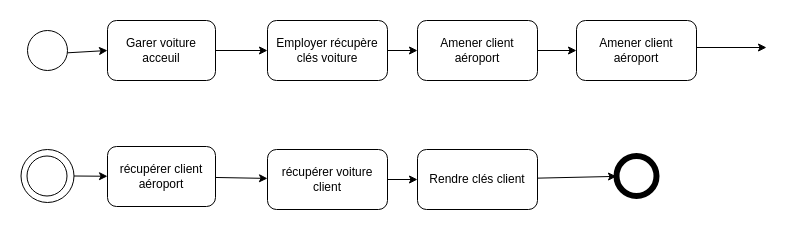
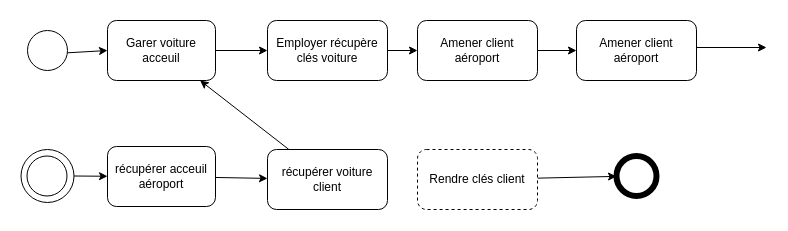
node "récupérer client aéroport": label "récupérer client aéroport" -> "récupérer acceuil aéroport"
edge "récupérer voiture client" -> "Rendre clés client": now "récupérer voiture client" -> "Garer voiture acceuil"
node "Rendre clés client": style solid -> dashed
